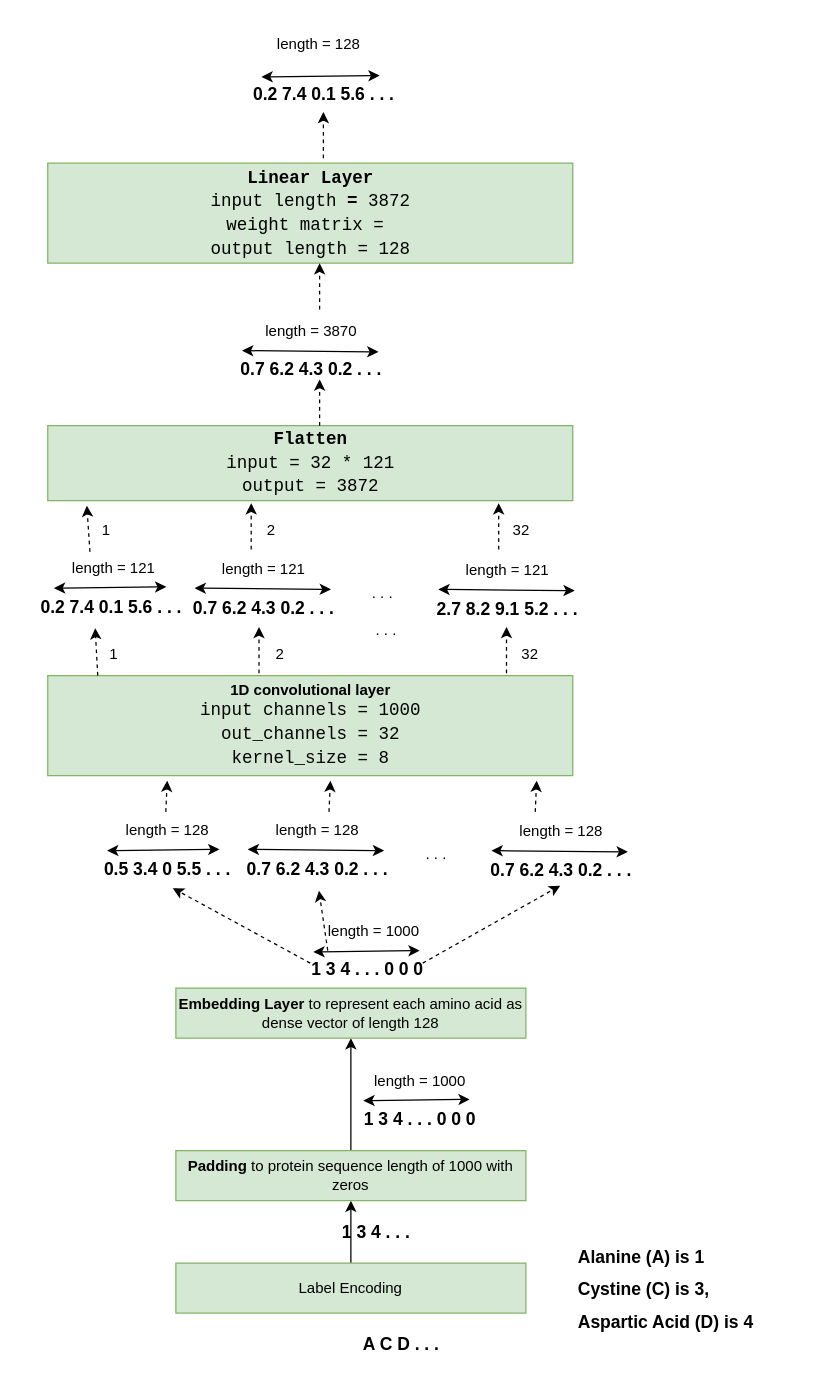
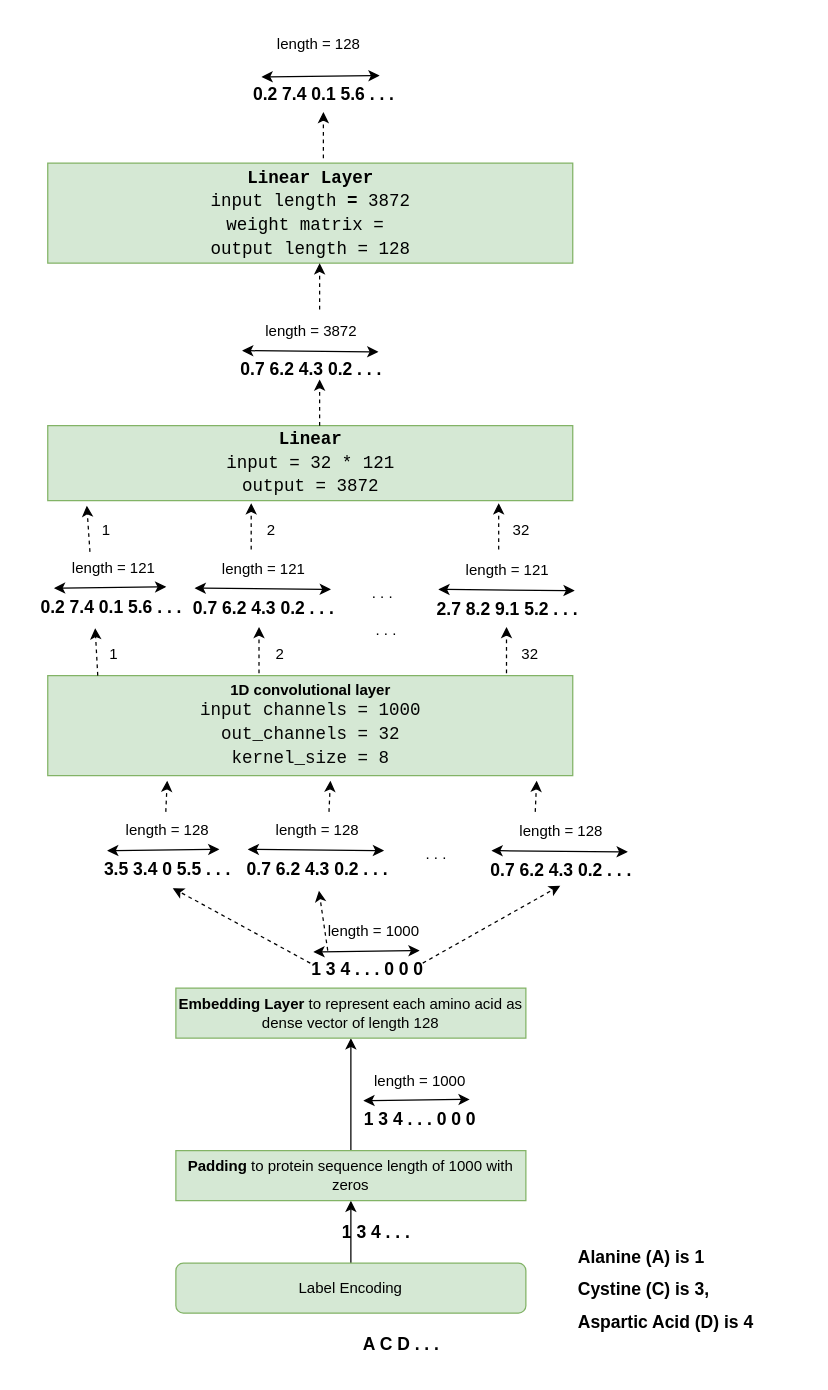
node "length = 3870": label "length = 3870" -> "length = 3872"
node "Flatten input = 32 * 121 output = 3872": label "Flatten input = 32 * 121 output = 3872" -> "Linear input = 32 * 121 output = 3872"
node "0.5 3.4 0 5.5 . . .": label "0.5 3.4 0 5.5 . . ." -> "3.5 3.4 0 5.5 . . ."
node "Label Encoding": shape rectangle -> rounded rectangle
